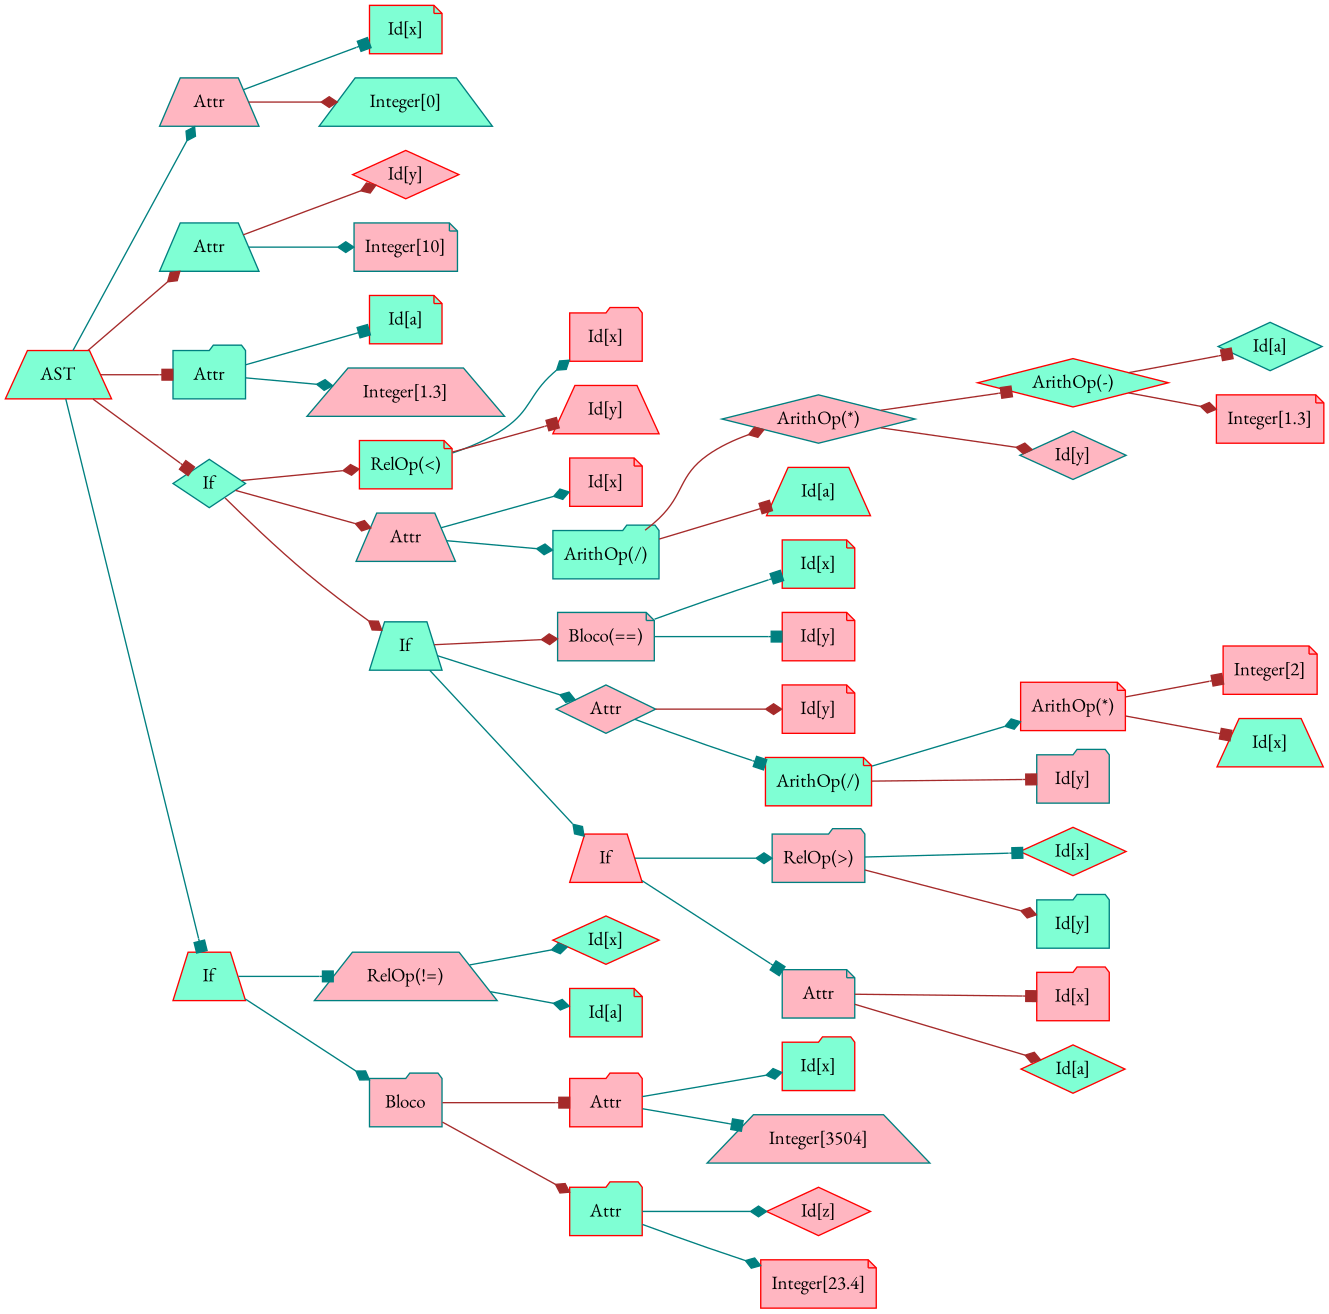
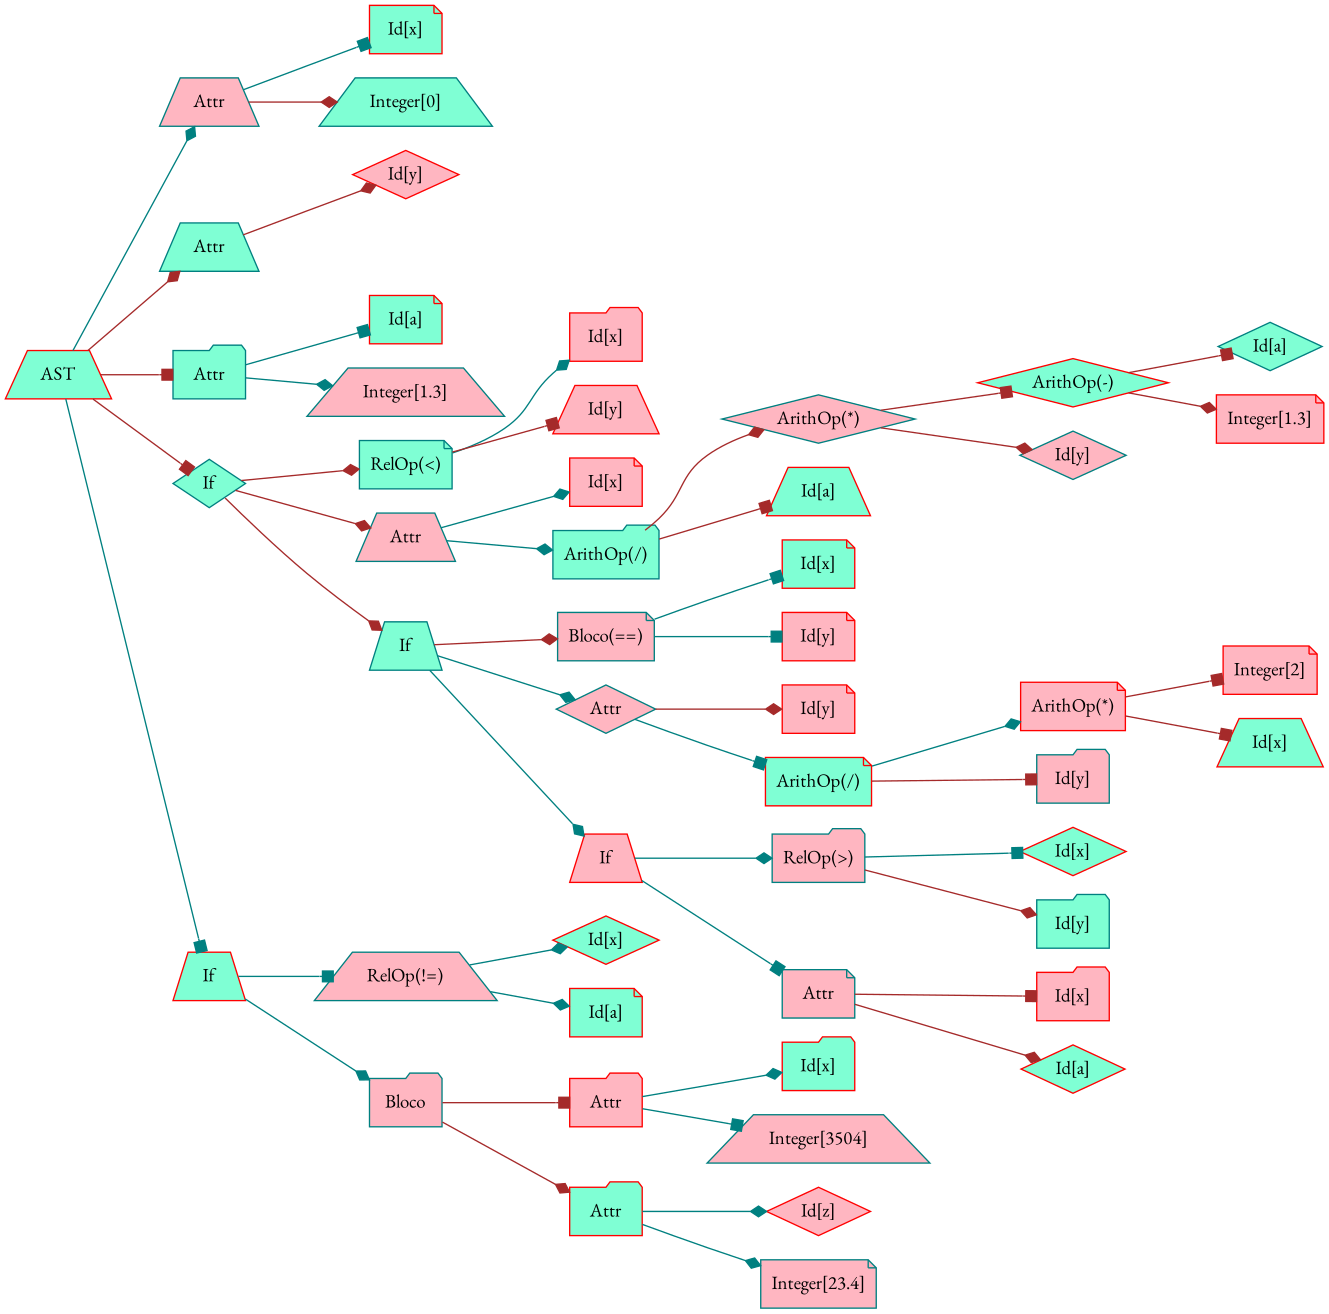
node "Integer[10]": removed
node "RelOp(<)": color red -> teal
node "Integer[23.4]": color red -> teal
